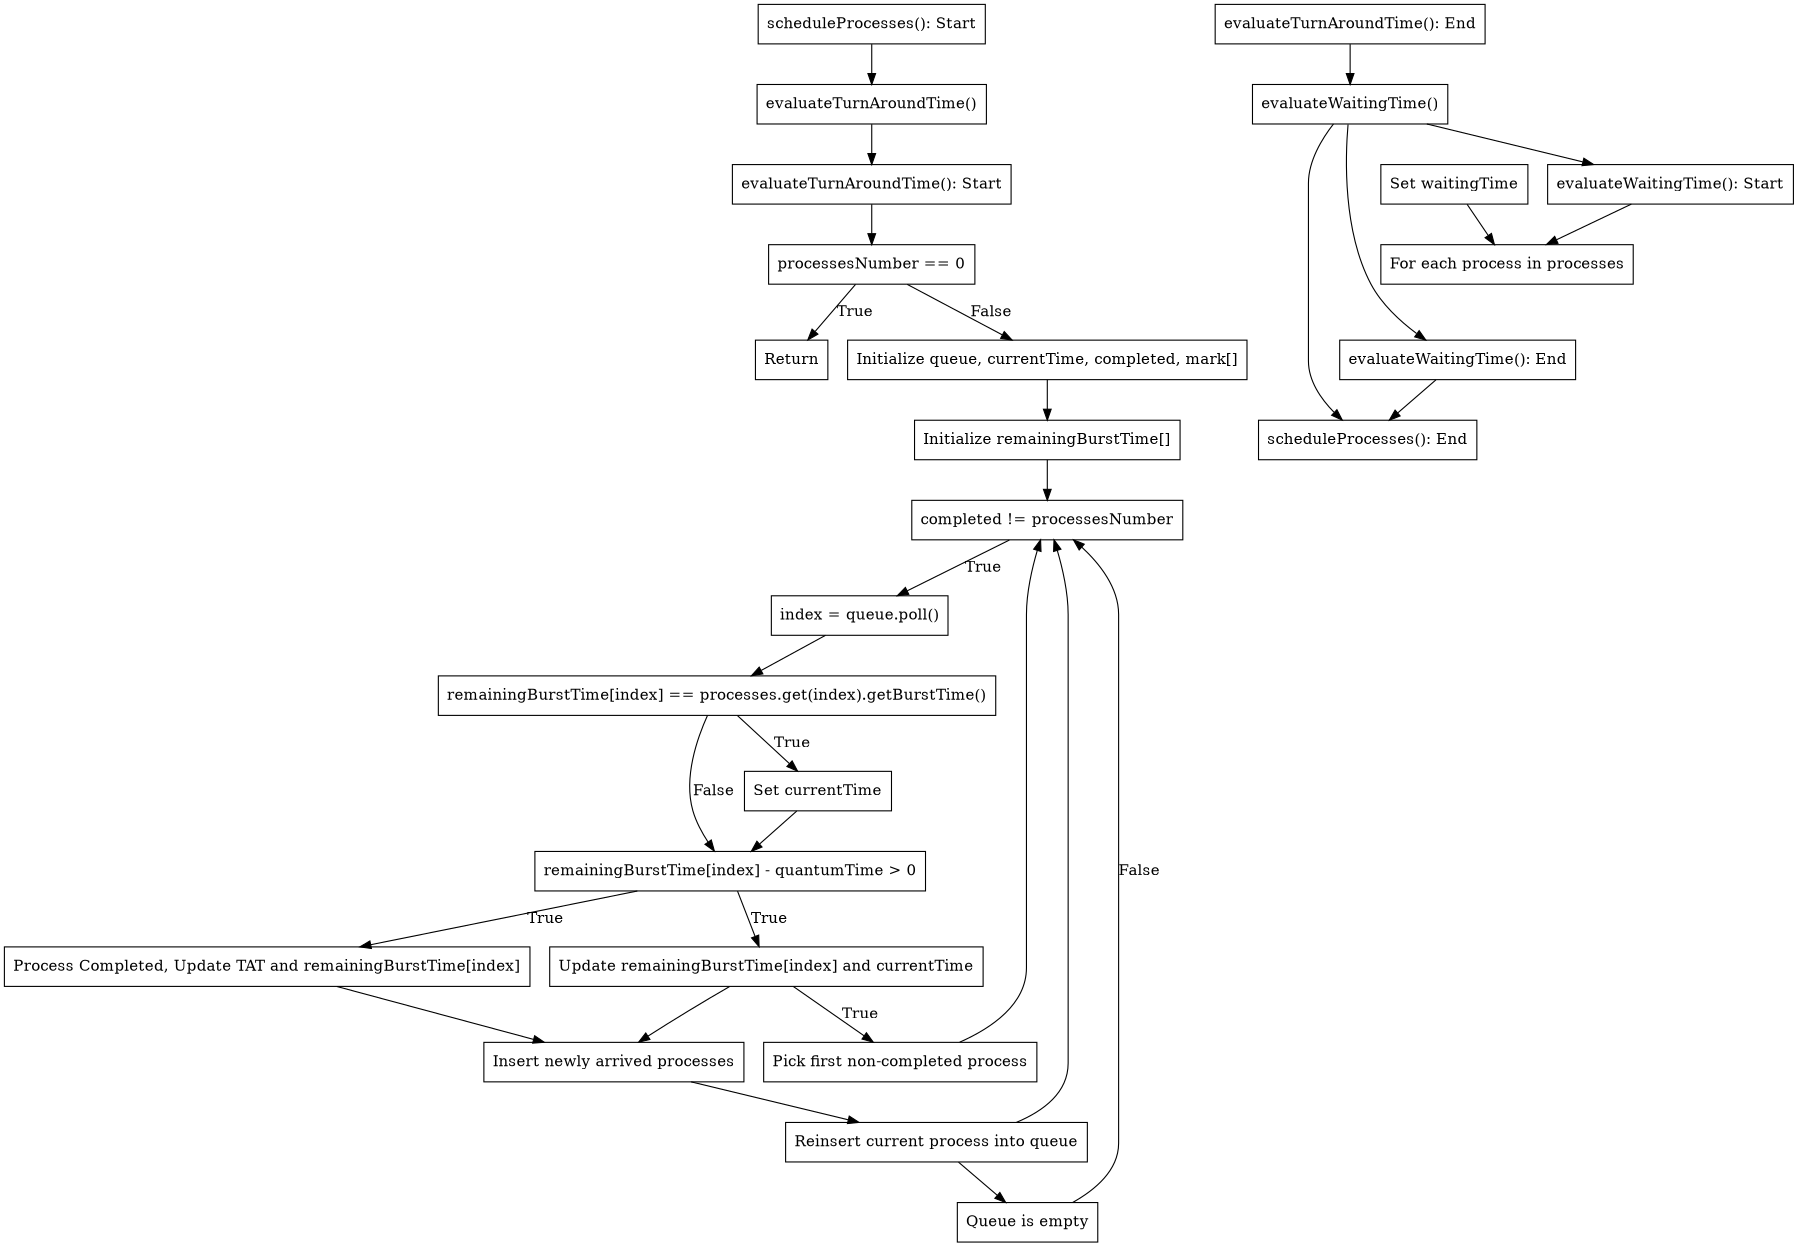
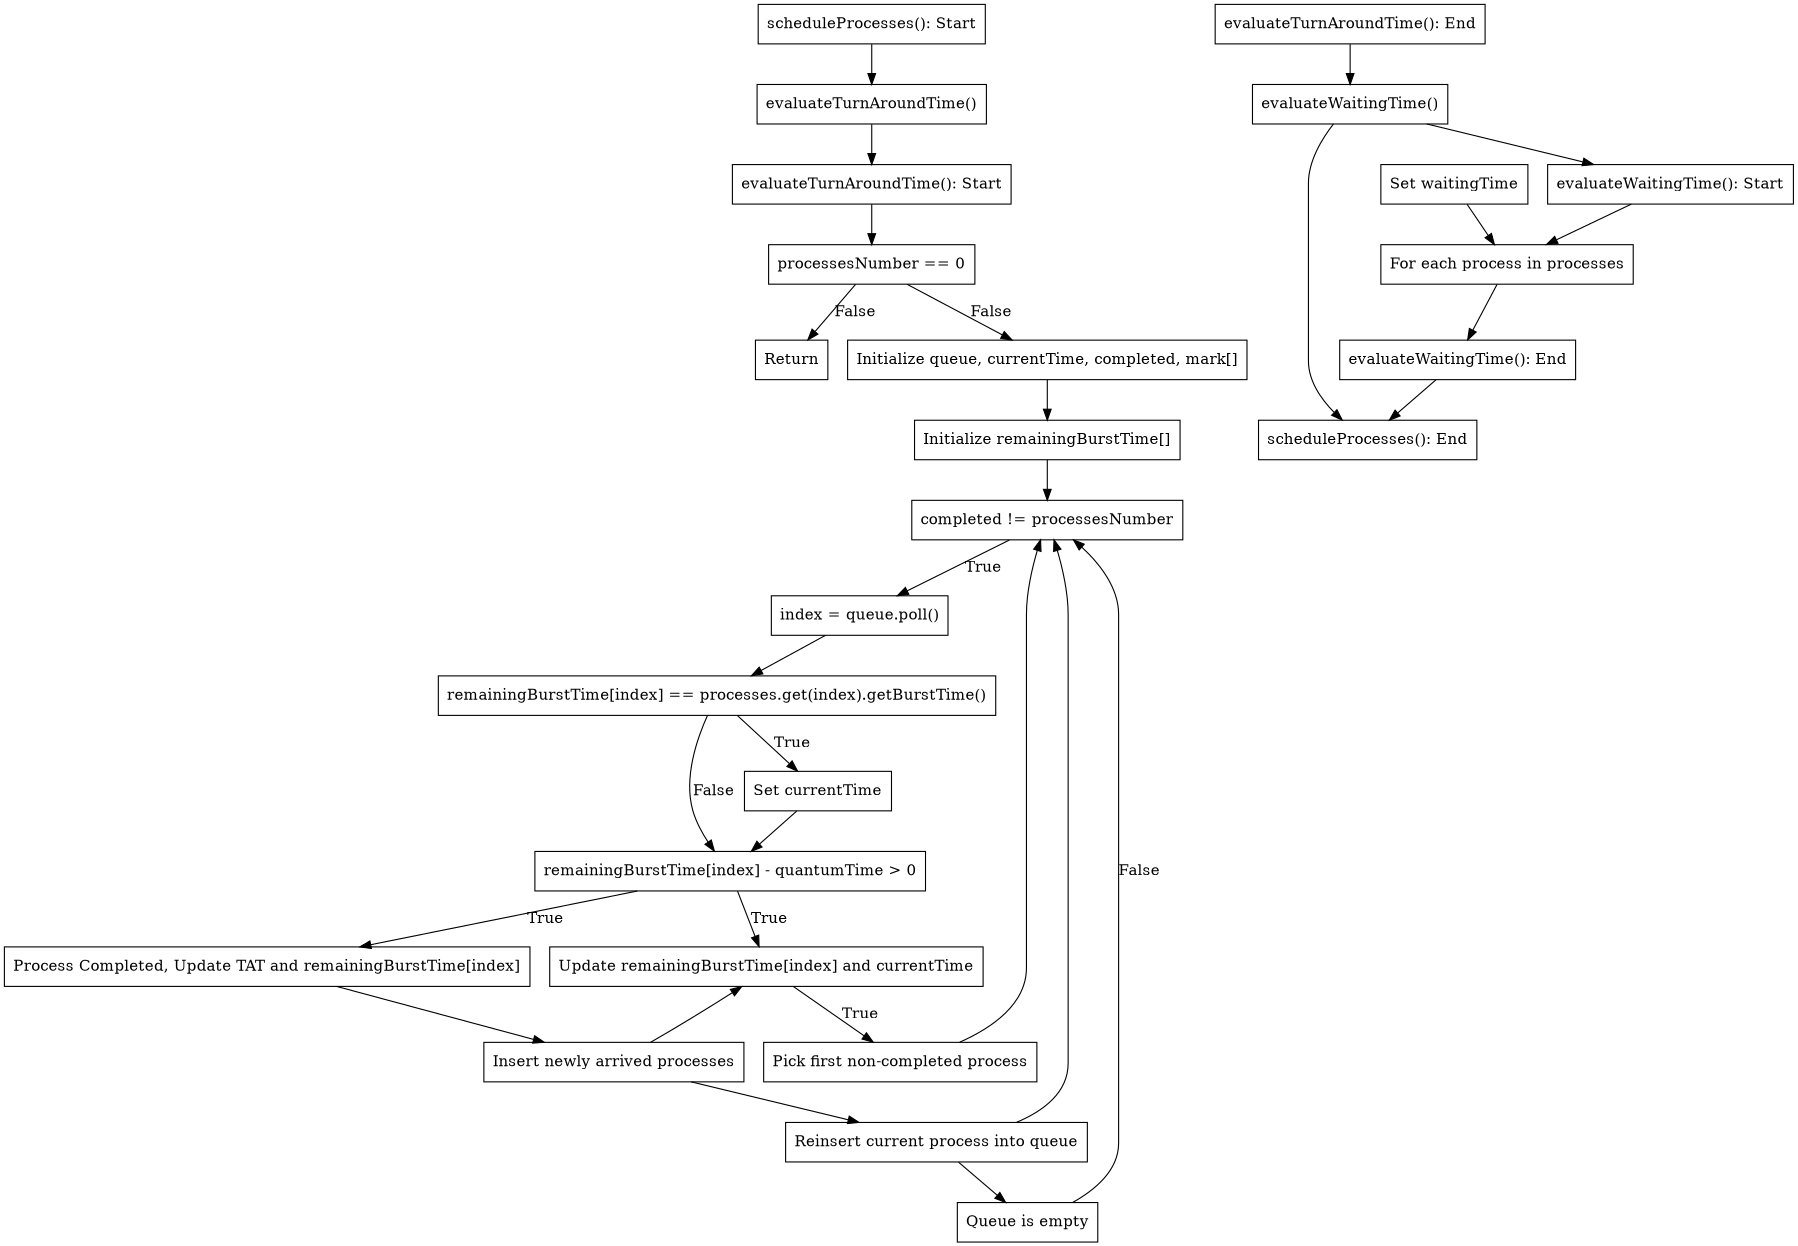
edge "evaluateWaitingTime()" -> "evaluateWaitingTime(): End": now "For each process in processes" -> "evaluateWaitingTime(): End"
edge "processesNumber == 0" -> "Return": label "True" -> "False"
edge "Update remainingBurstTime[index] and currentTime" -> "Insert newly arrived processes": reversed
